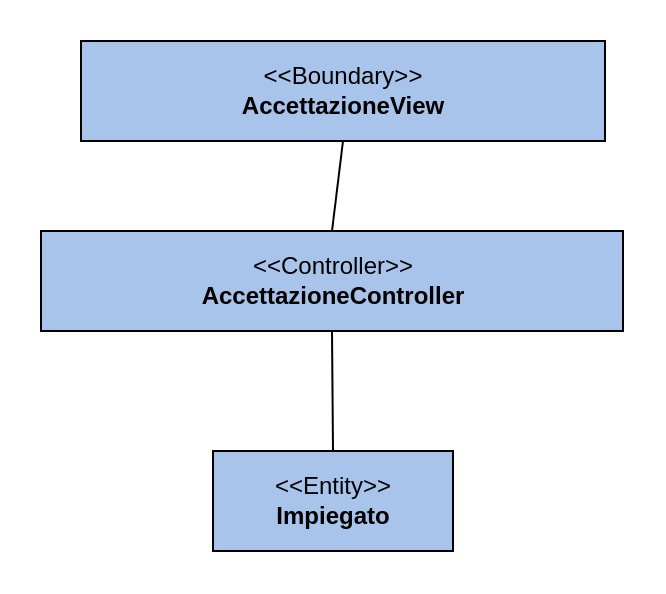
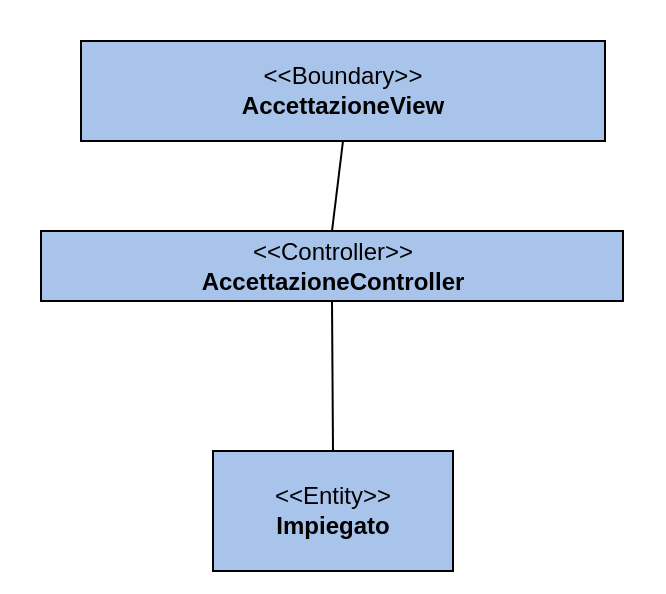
node "<<Controller>> AccettazioneController": size 582x100 -> 582x70
node "<<Entity>> Impiegato": size 240x100 -> 240x120
